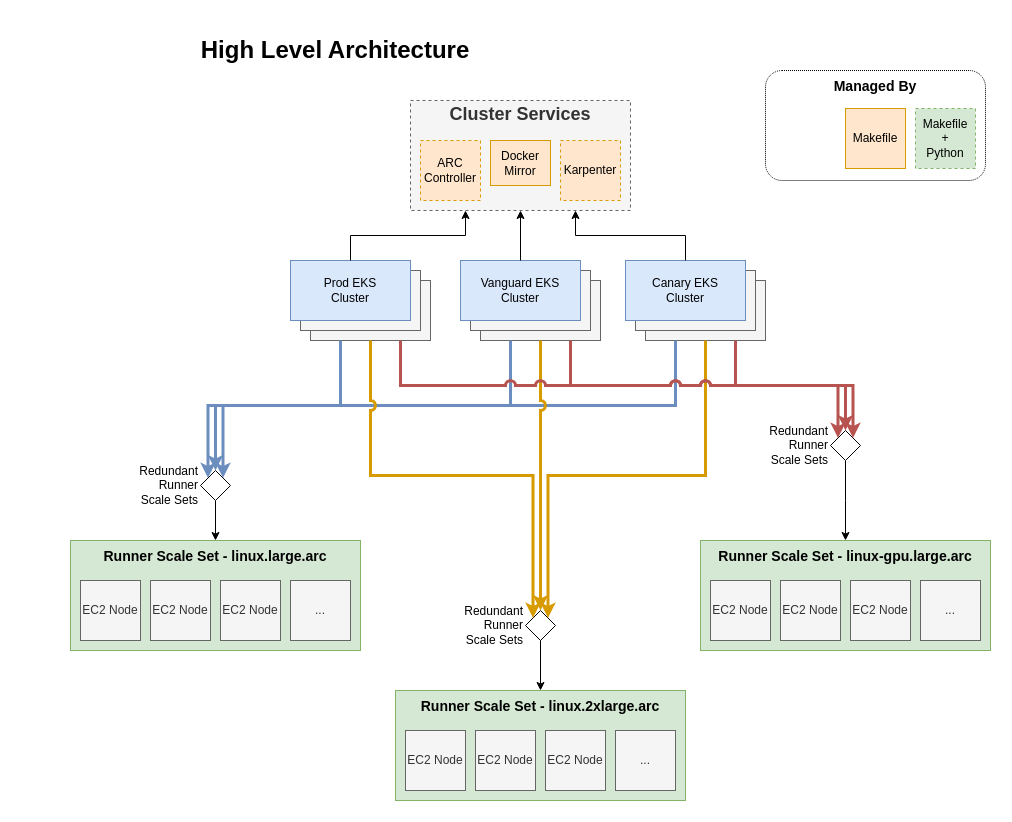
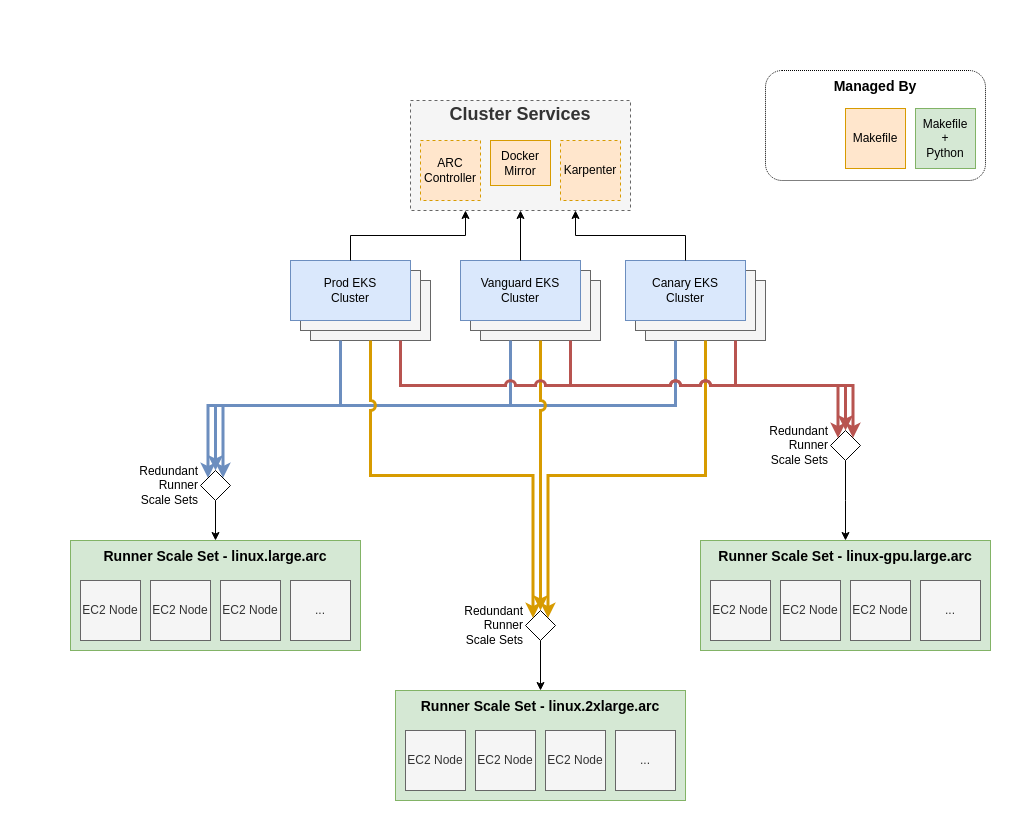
node "High Level Architecture": removed
node "Makefile + Python": style dashed -> solid
